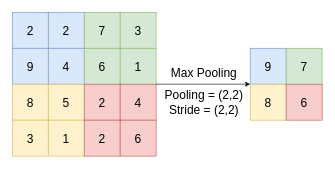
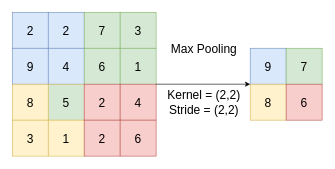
node "Max Pooling": moved (204, 72) -> (204, 48)
node "5": fillcolor #fff2cc -> #d5e8d4
node "Pooling = (2,2) Stride = (2,2)": label "Pooling = (2,2) Stride = (2,2)" -> "Kernel = (2,2) Stride = (2,2)"
